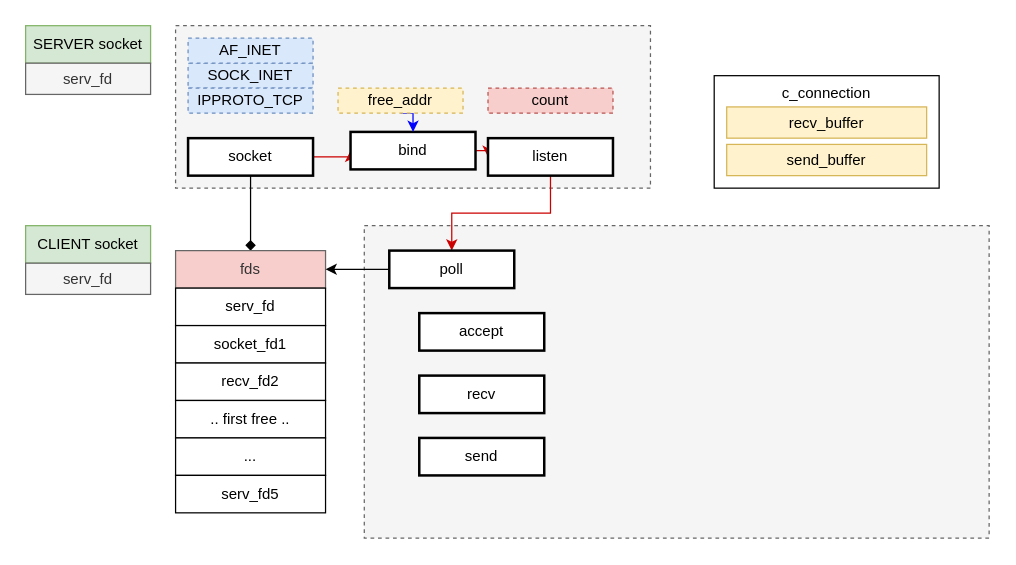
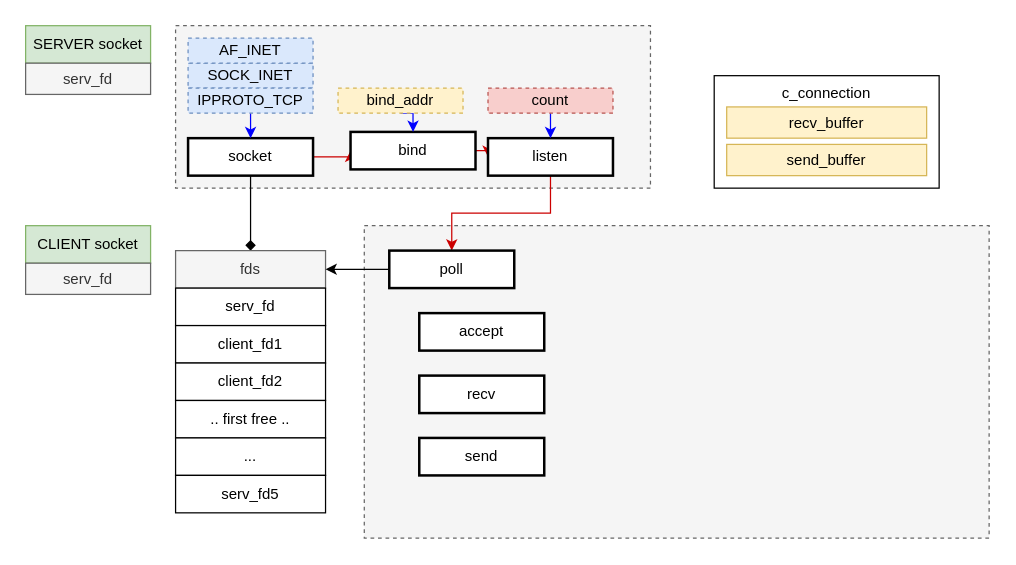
node "free_addr": label "free_addr" -> "bind_addr"
edge "IPPROTO_TCP" -> "socket": added
edge "count" -> "listen": added
node "fds": fillcolor #f8cecc -> #f5f5f5
node "socket_fd1": label "socket_fd1" -> "client_fd1"
node "recv_fd2": label "recv_fd2" -> "client_fd2"
